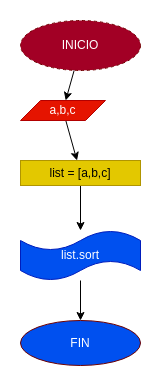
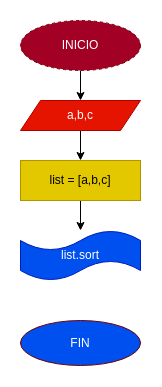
node "a,b,c": size 85x20 -> 120x30
node "list = [a,b,c]": size 120x25 -> 120x40
edge "list.sort" -> "FIN": removed
